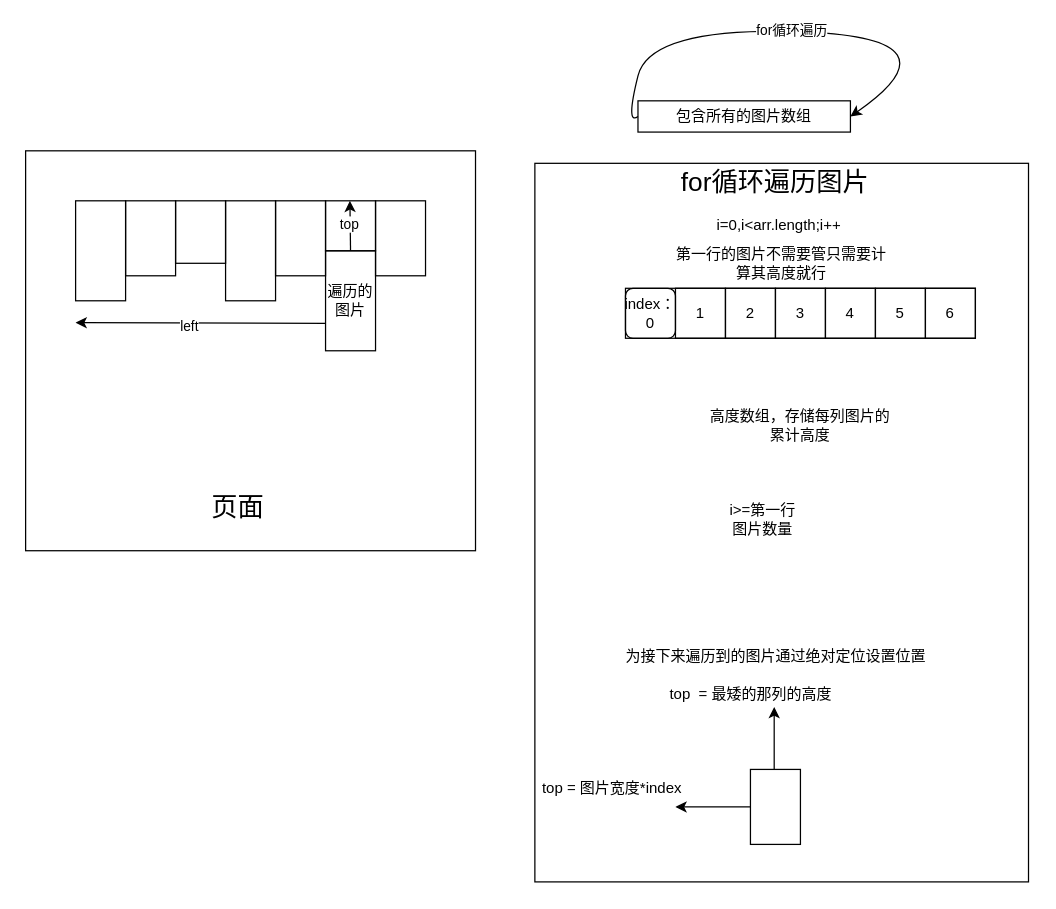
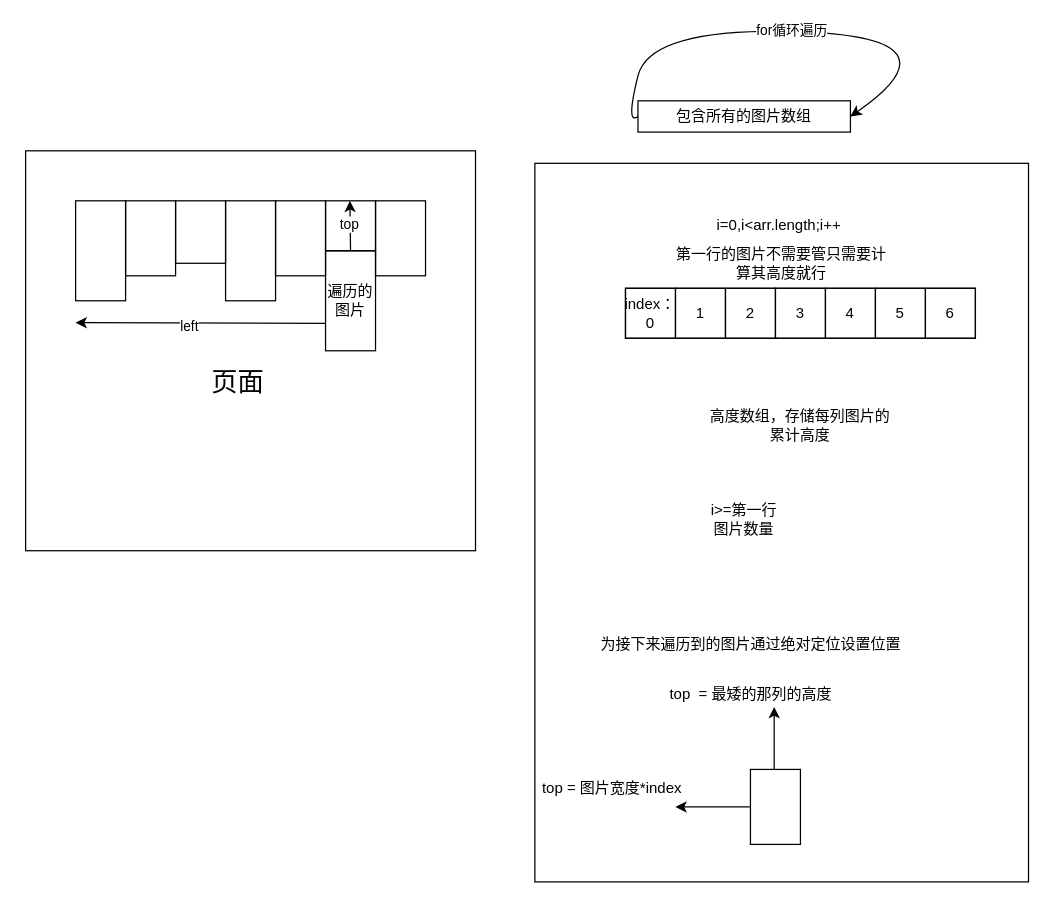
node "for循环遍历图片": removed
node "index：0": shape rounded rectangle -> rectangle
node "页面": moved (238, 507) -> (238, 382)
node "i>=第一行图片数量": moved (763, 519) -> (744, 519)
node "为接下来遍历到的图片通过绝对定位设置位置": moved (776, 657) -> (751, 644)
